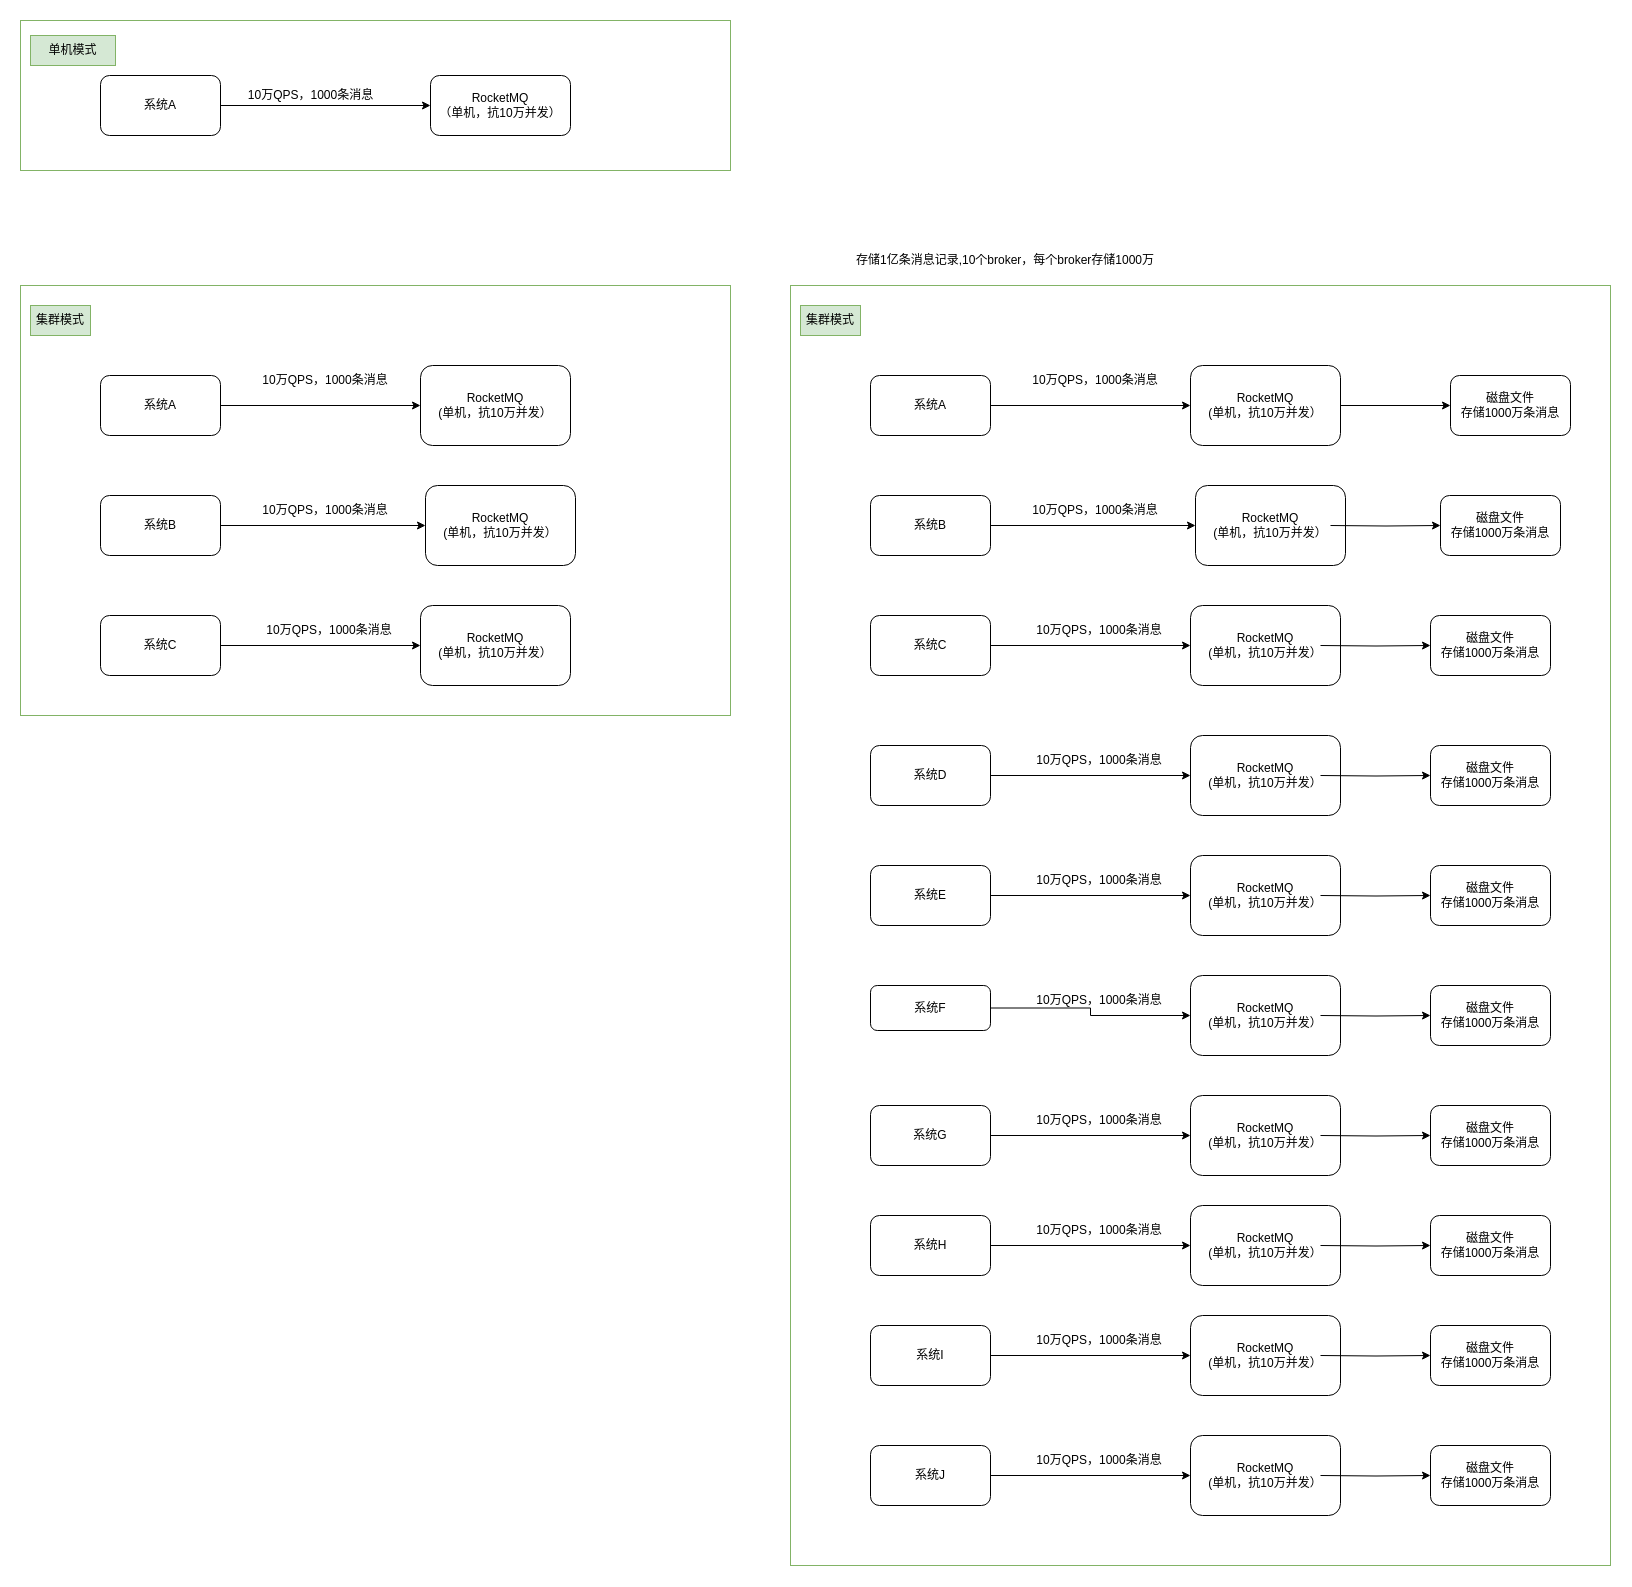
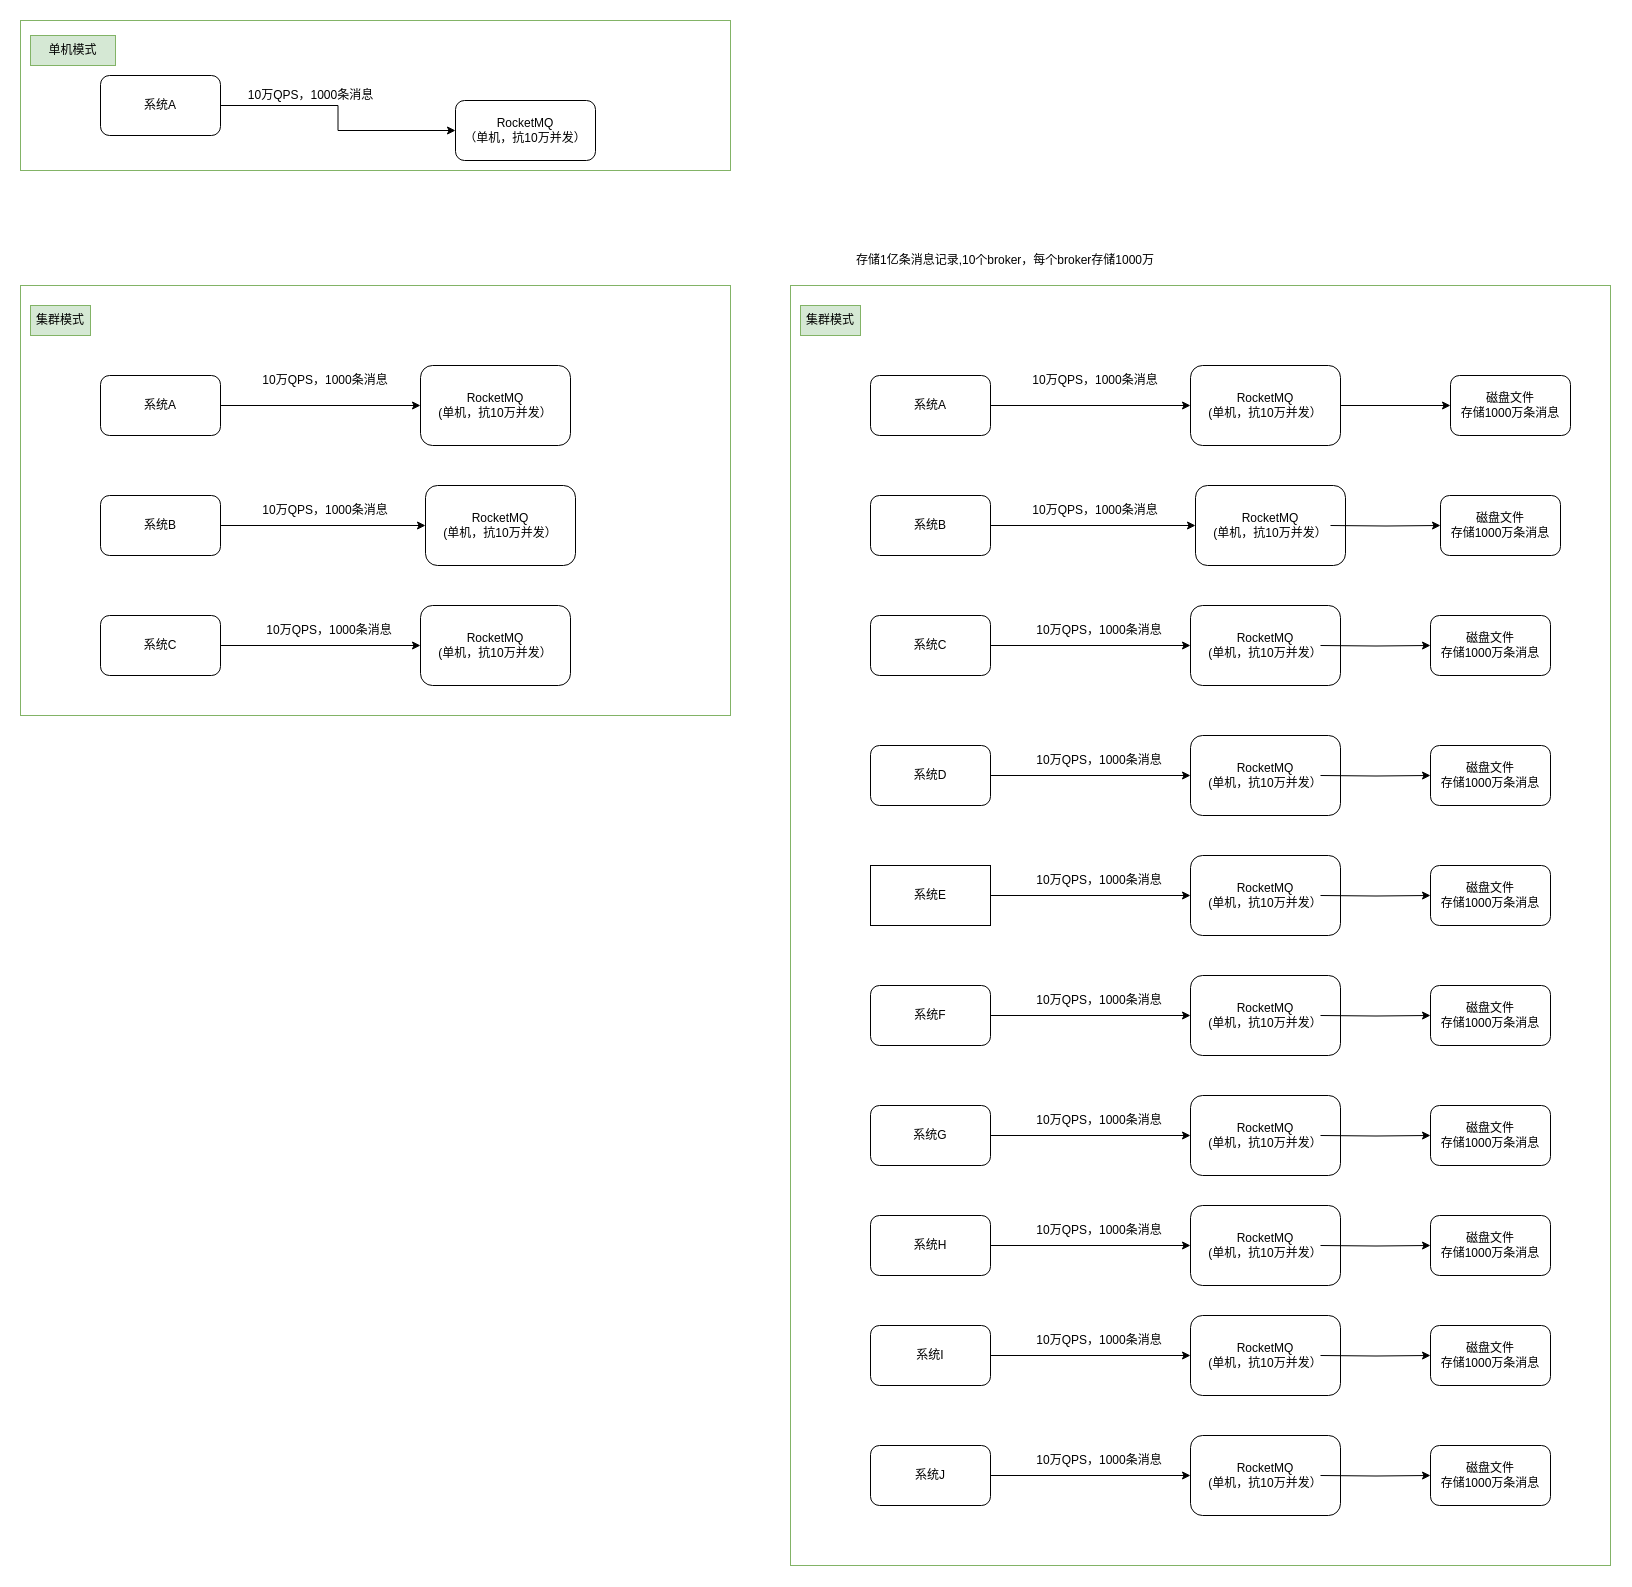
node "RocketMQ （单机，抗10万并发）": moved (501, 106) -> (526, 131)
node "系统E": shape rounded rectangle -> rectangle
node "系统F": size 120x45 -> 120x60
